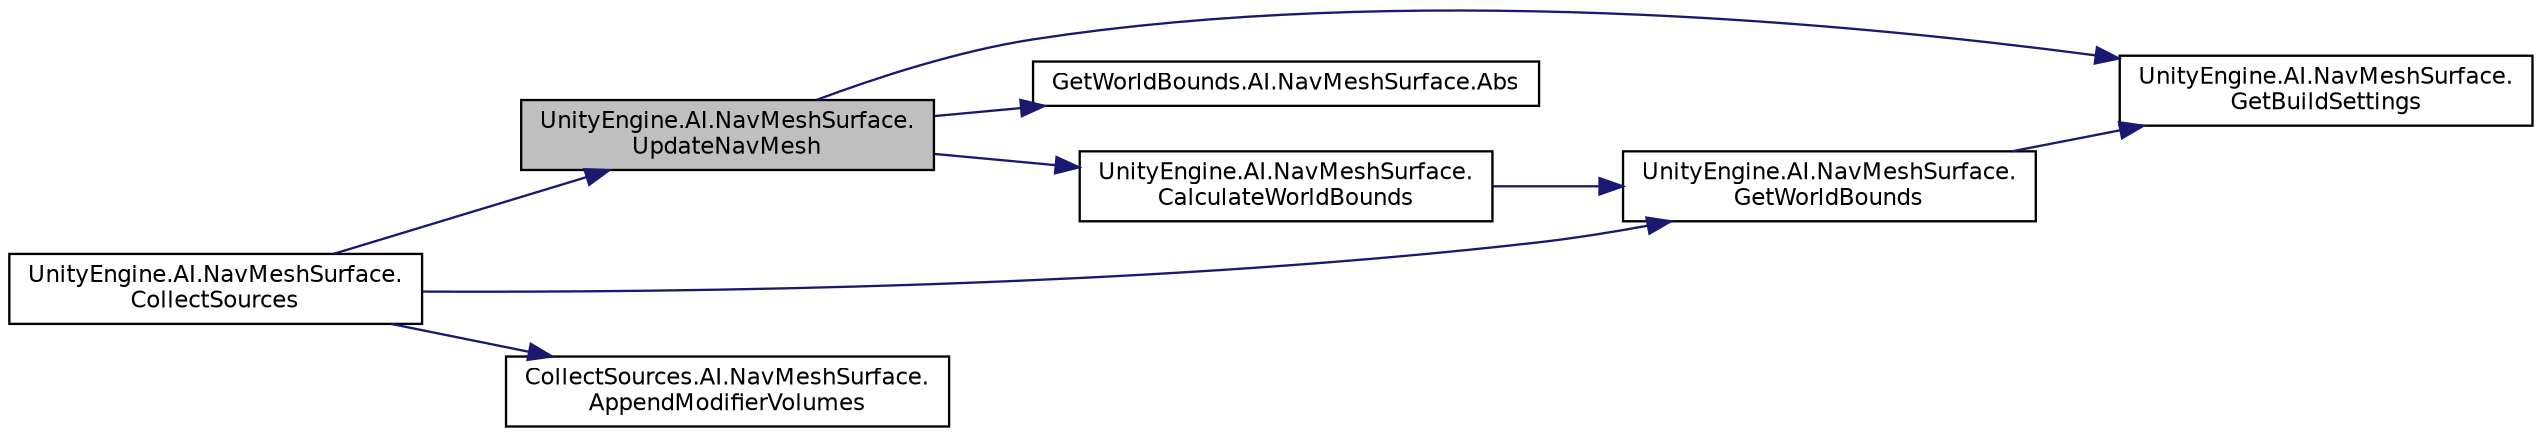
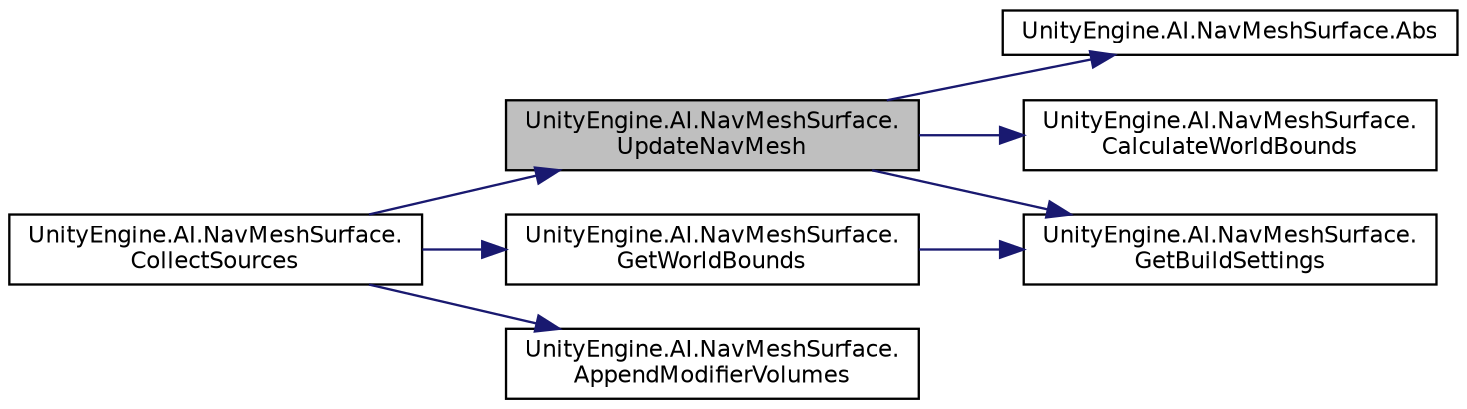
node "GetWorldBounds.AI.NavMeshSurface.Abs": label "GetWorldBounds.AI.NavMeshSurface.Abs" -> "UnityEngine.AI.NavMeshSurface.Abs"
edge "UnityEngine.AI.NavMeshSurface. CalculateWorldBounds" -> "UnityEngine.AI.NavMeshSurface. GetWorldBounds": removed
node "CollectSources.AI.NavMeshSurface. AppendModifierVolumes": label "CollectSources.AI.NavMeshSurface. AppendModifierVolumes" -> "UnityEngine.AI.NavMeshSurface. AppendModifierVolumes"
